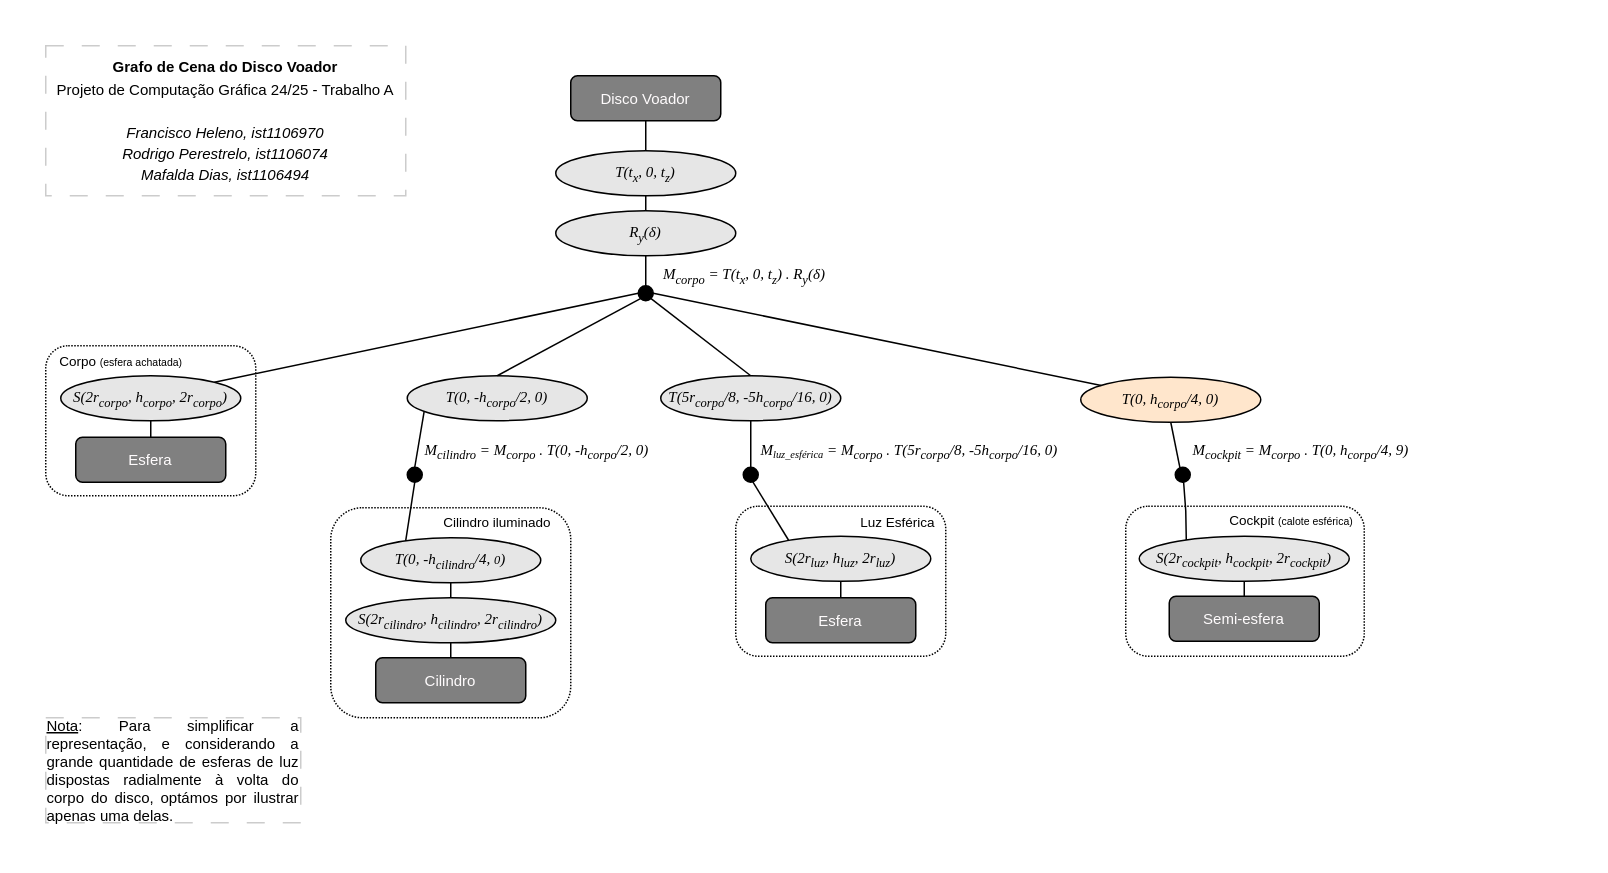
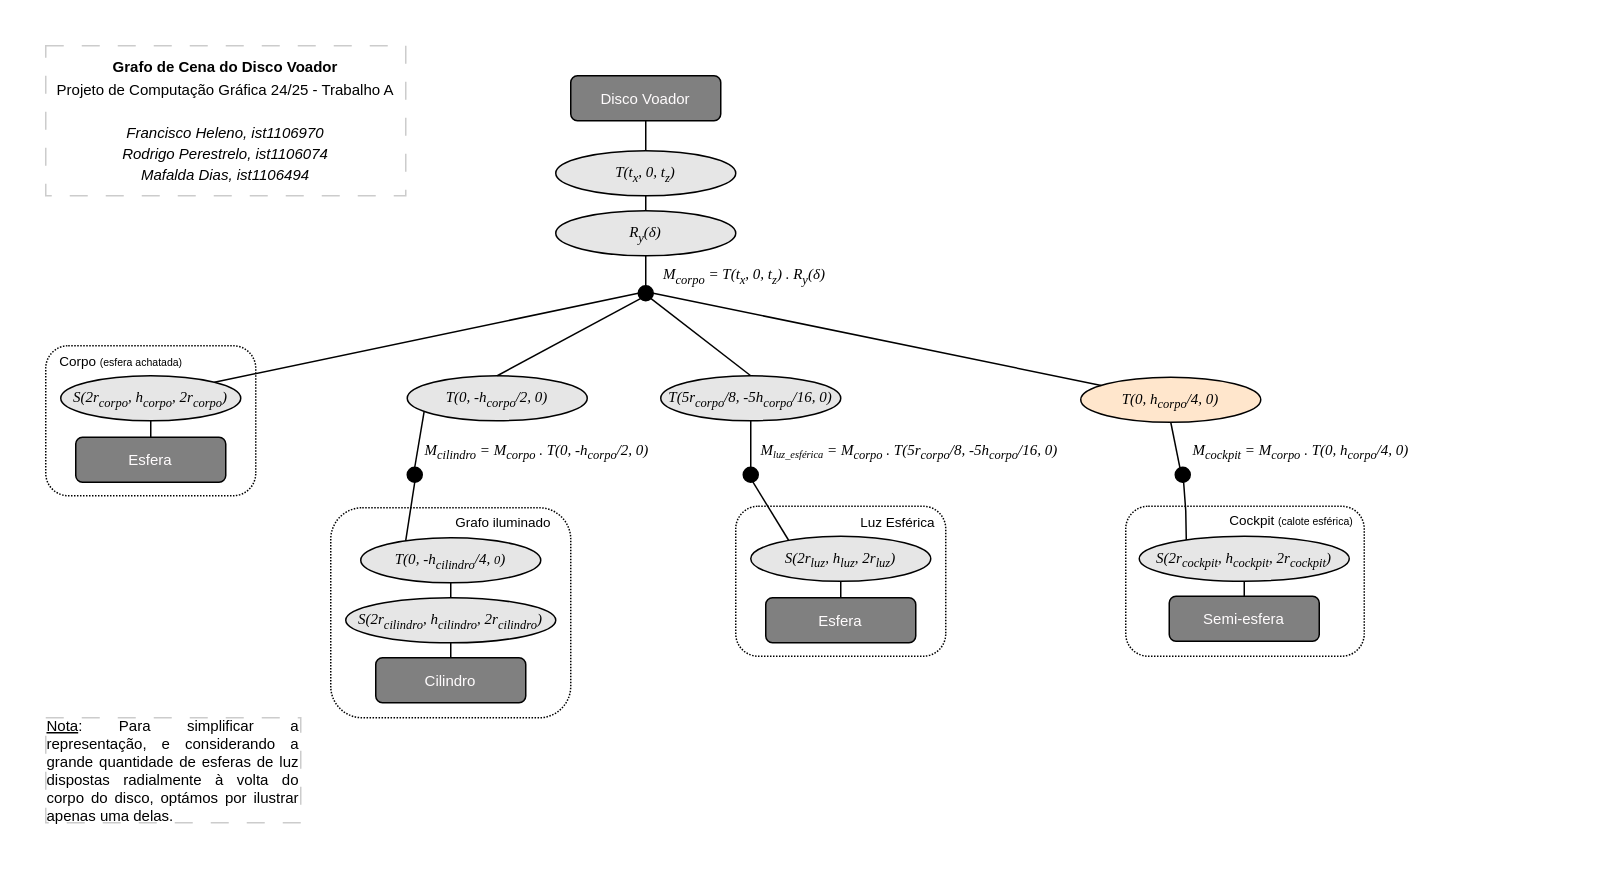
node "Mcockpit = Mcorpo . T(0, hcorpo/4, 9)": label "Mcockpit = Mcorpo . T(0, hcorpo/4, 9)" -> "Mcockpit = Mcorpo . T(0, hcorpo/4, 0)"
node "Cilindro iluminado": label "Cilindro iluminado" -> "Grafo iluminado"
